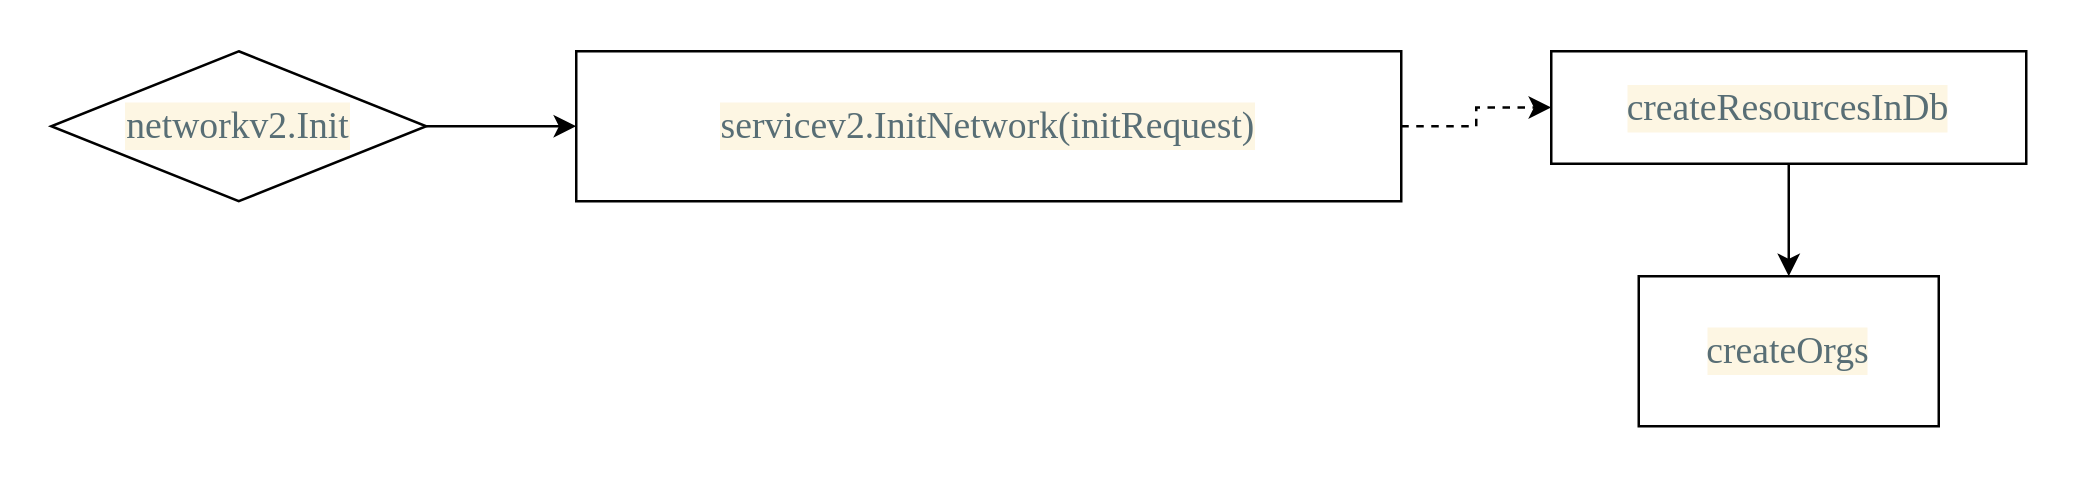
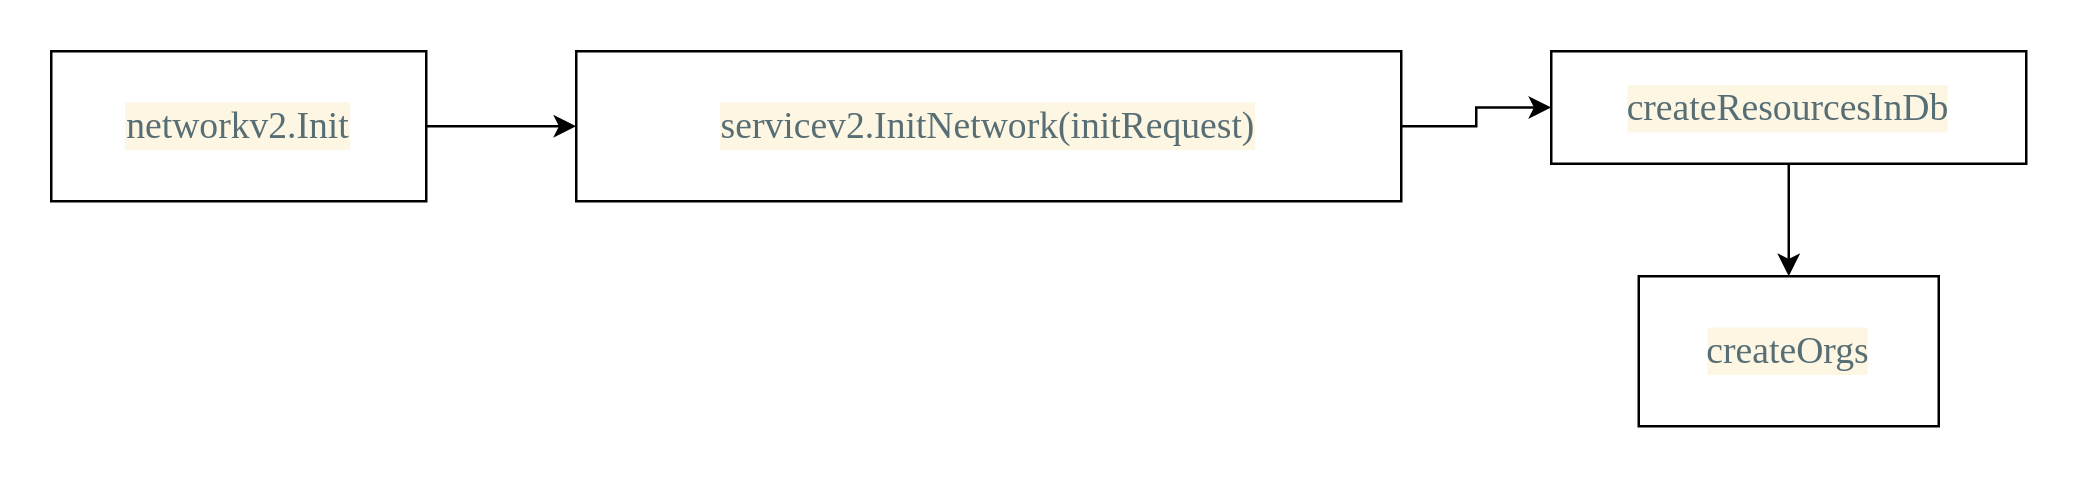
edge "servicev2.InitNetwork(initRequest)" -> "createResourcesInDb": style dashed -> solid
node "networkv2.Init": shape diamond -> rectangle
